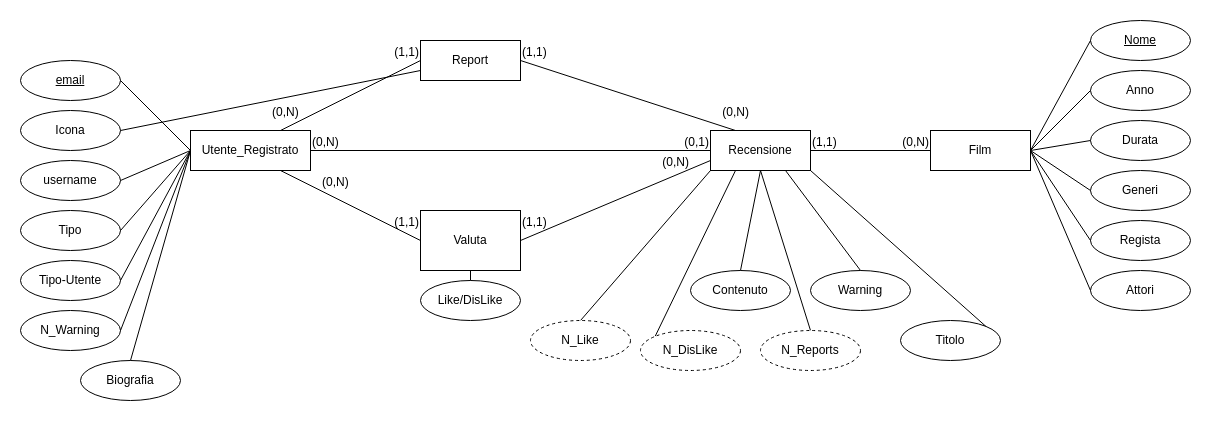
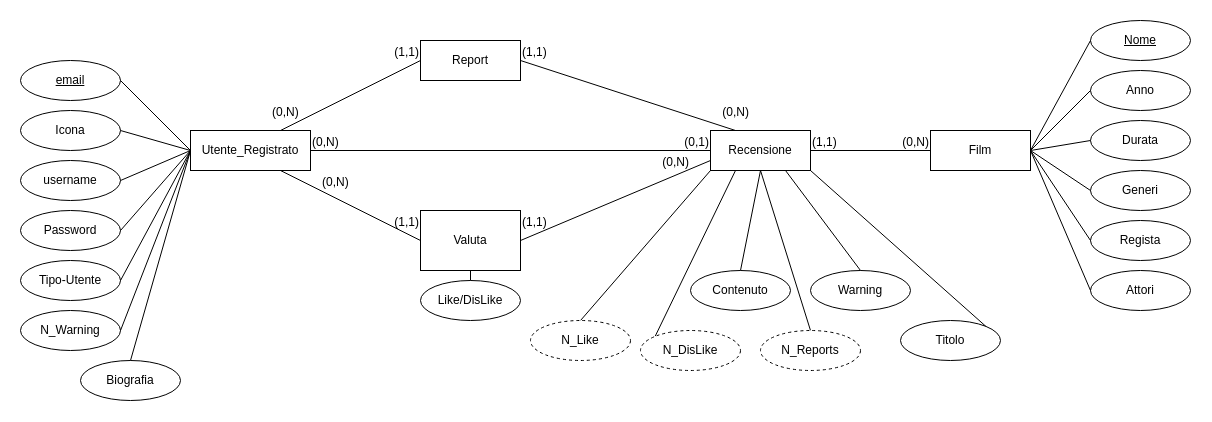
edge "Report" -- "Icona": now "Utente_Registrato" -- "Icona"
node "Tipo": label "Tipo" -> "Password"
